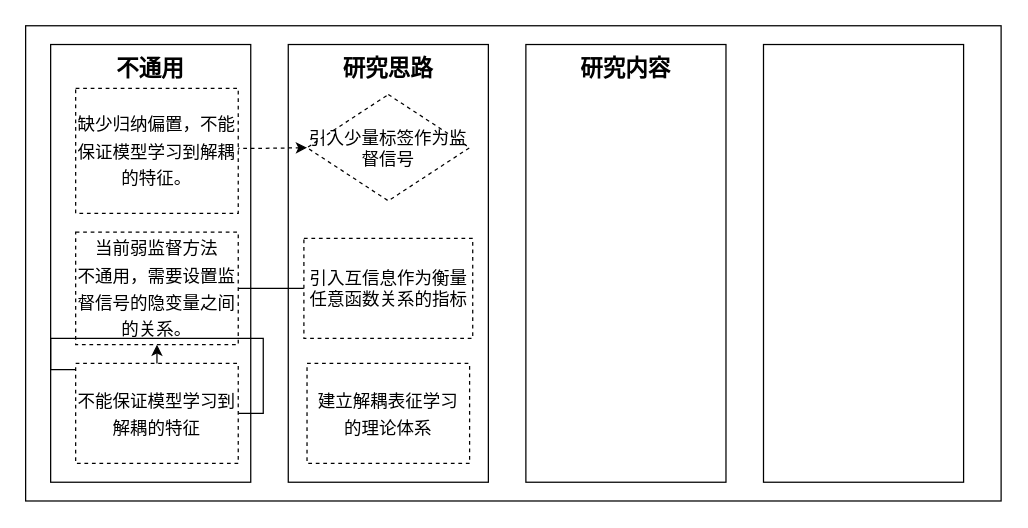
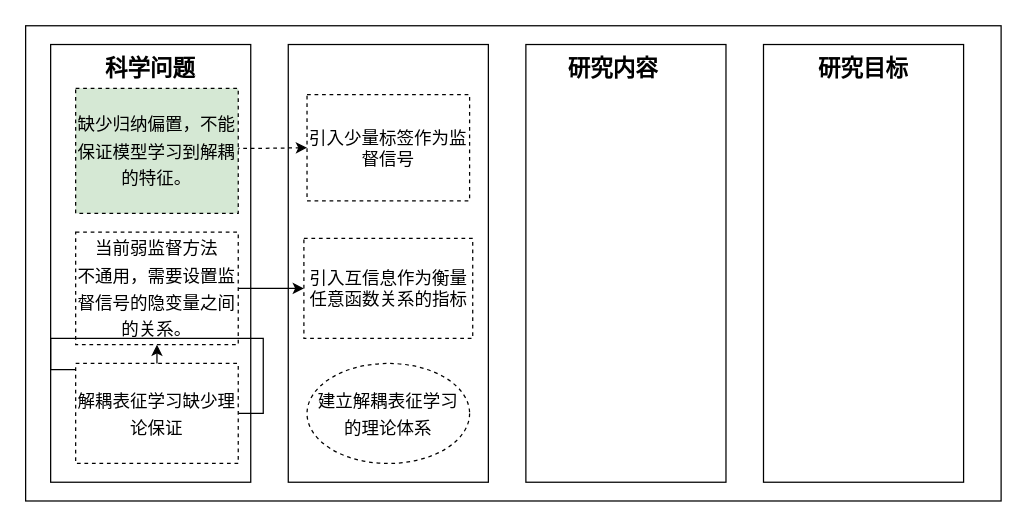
node "不通用": label "不通用" -> "科学问题"
node "研究思路": removed
node "研究内容": size 150x38 -> 125x38
node "研究目标": added
node "引入少量标签作为监督信号": shape diamond -> rectangle
node "缺少归纳偏置，不能保证模型学习到解耦的特征。": fillcolor #ffffff -> #d5e8d4
edge "当前弱监督方法 不通用，需要设置监督信号的隐变量之间的关系。" -- "引入互信息作为衡量任意函数关系的指标": arrowhead none -> classic
node "不能保证模型学习到解耦的特征": label "不能保证模型学习到解耦的特征" -> "解耦表征学习缺少理论保证"
node "建立解耦表征学习 的理论体系": shape rectangle -> ellipse
